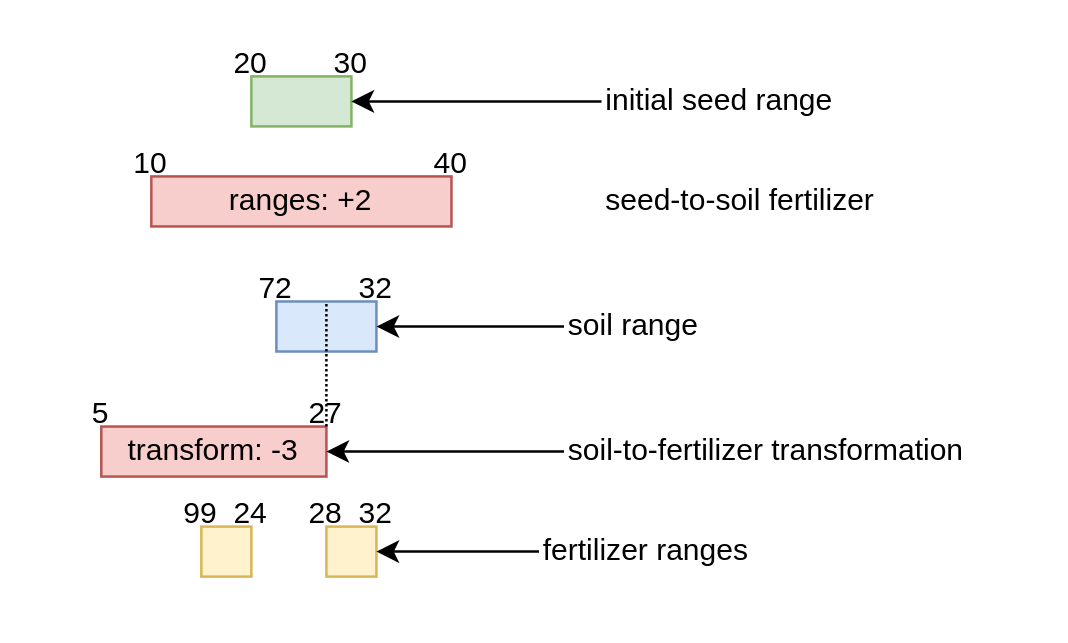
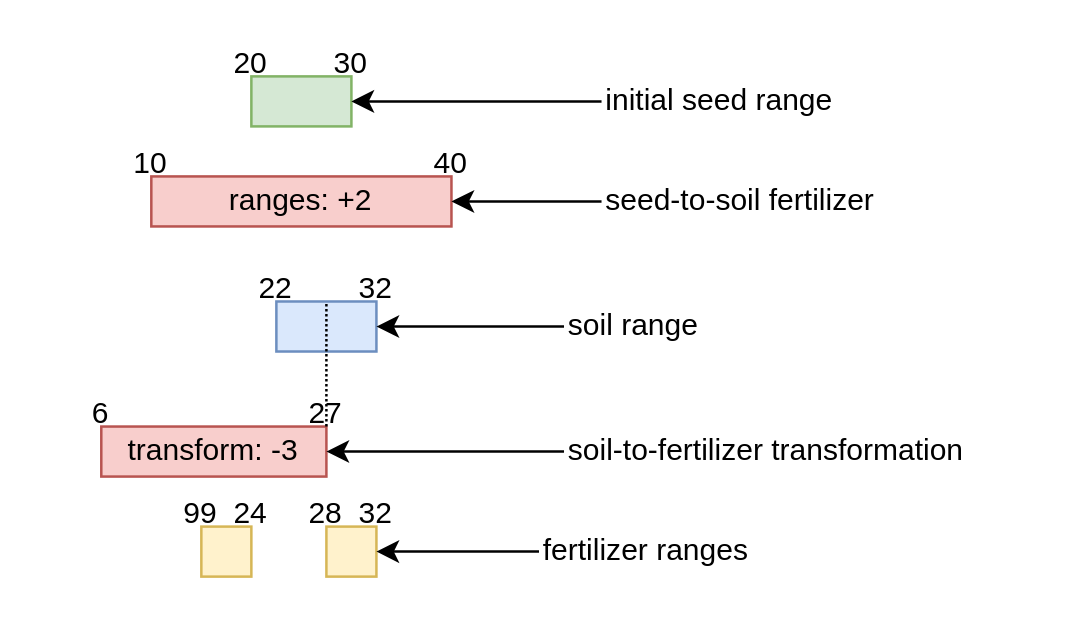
edge "seed-to-soil fertilizer" -> "ranges: +2": added
node "72": label "72" -> "22"
node "5": label "5" -> "6"
